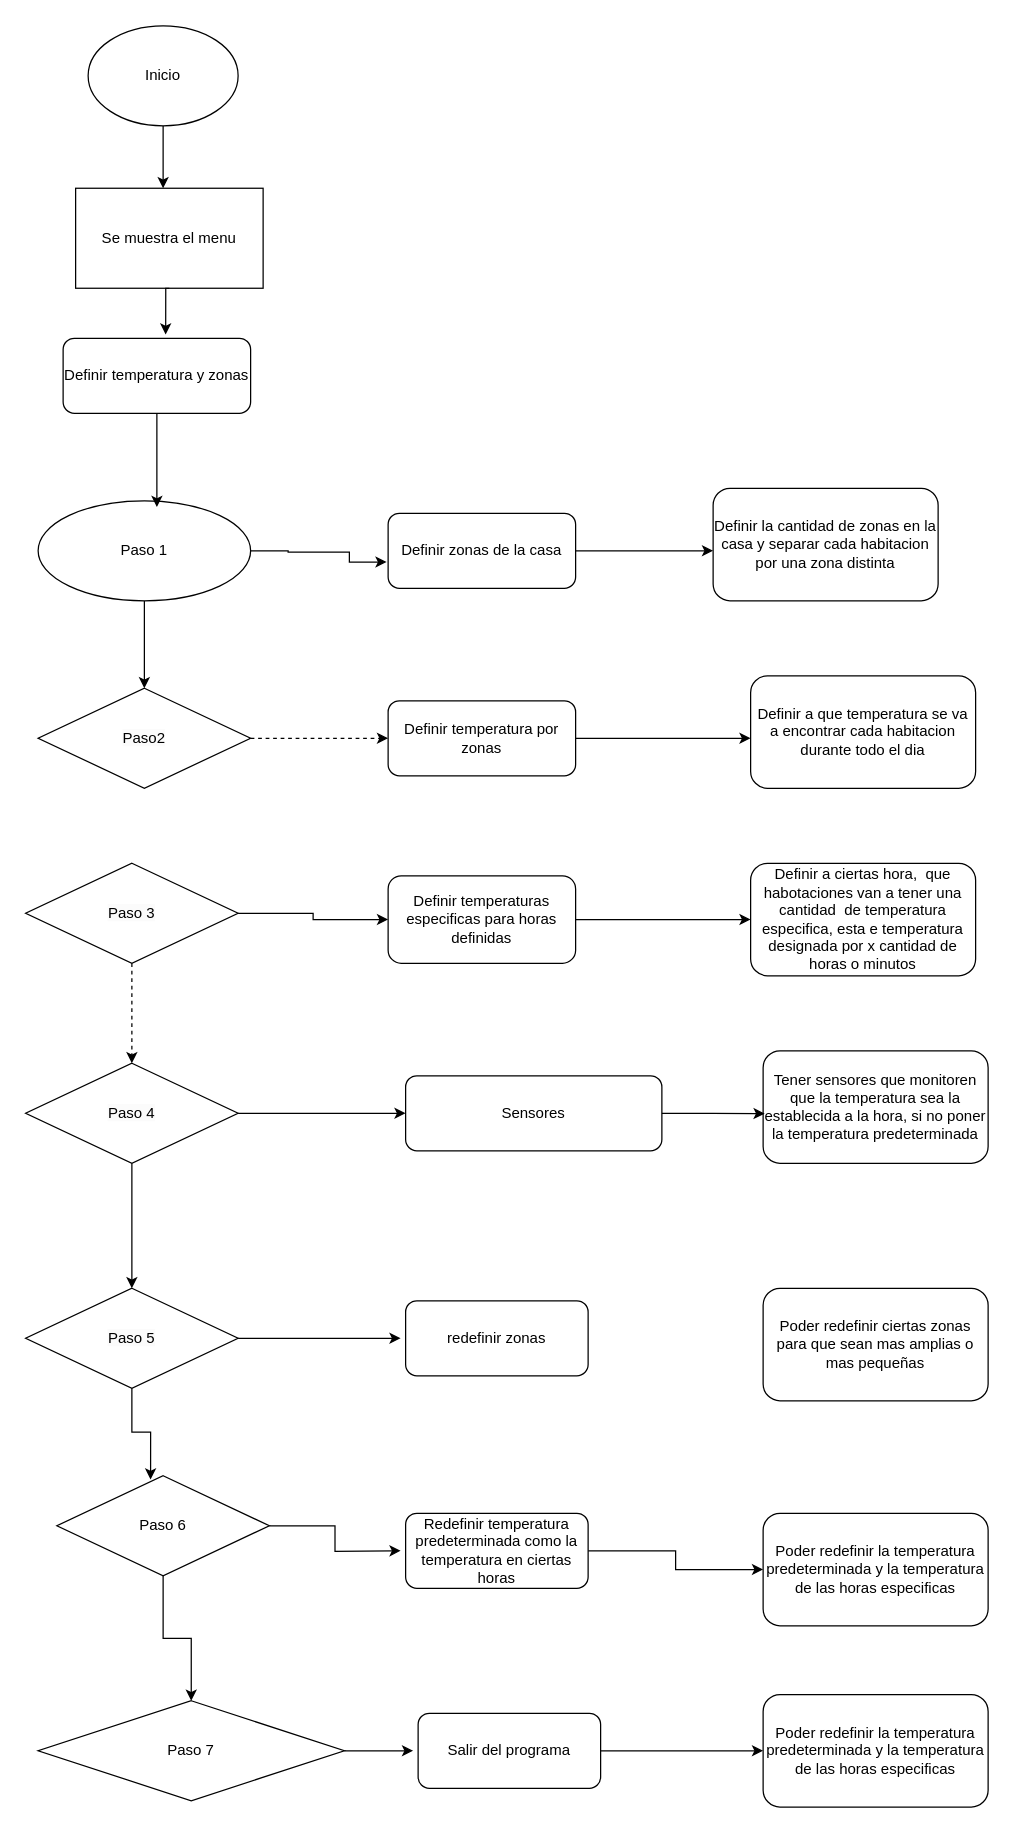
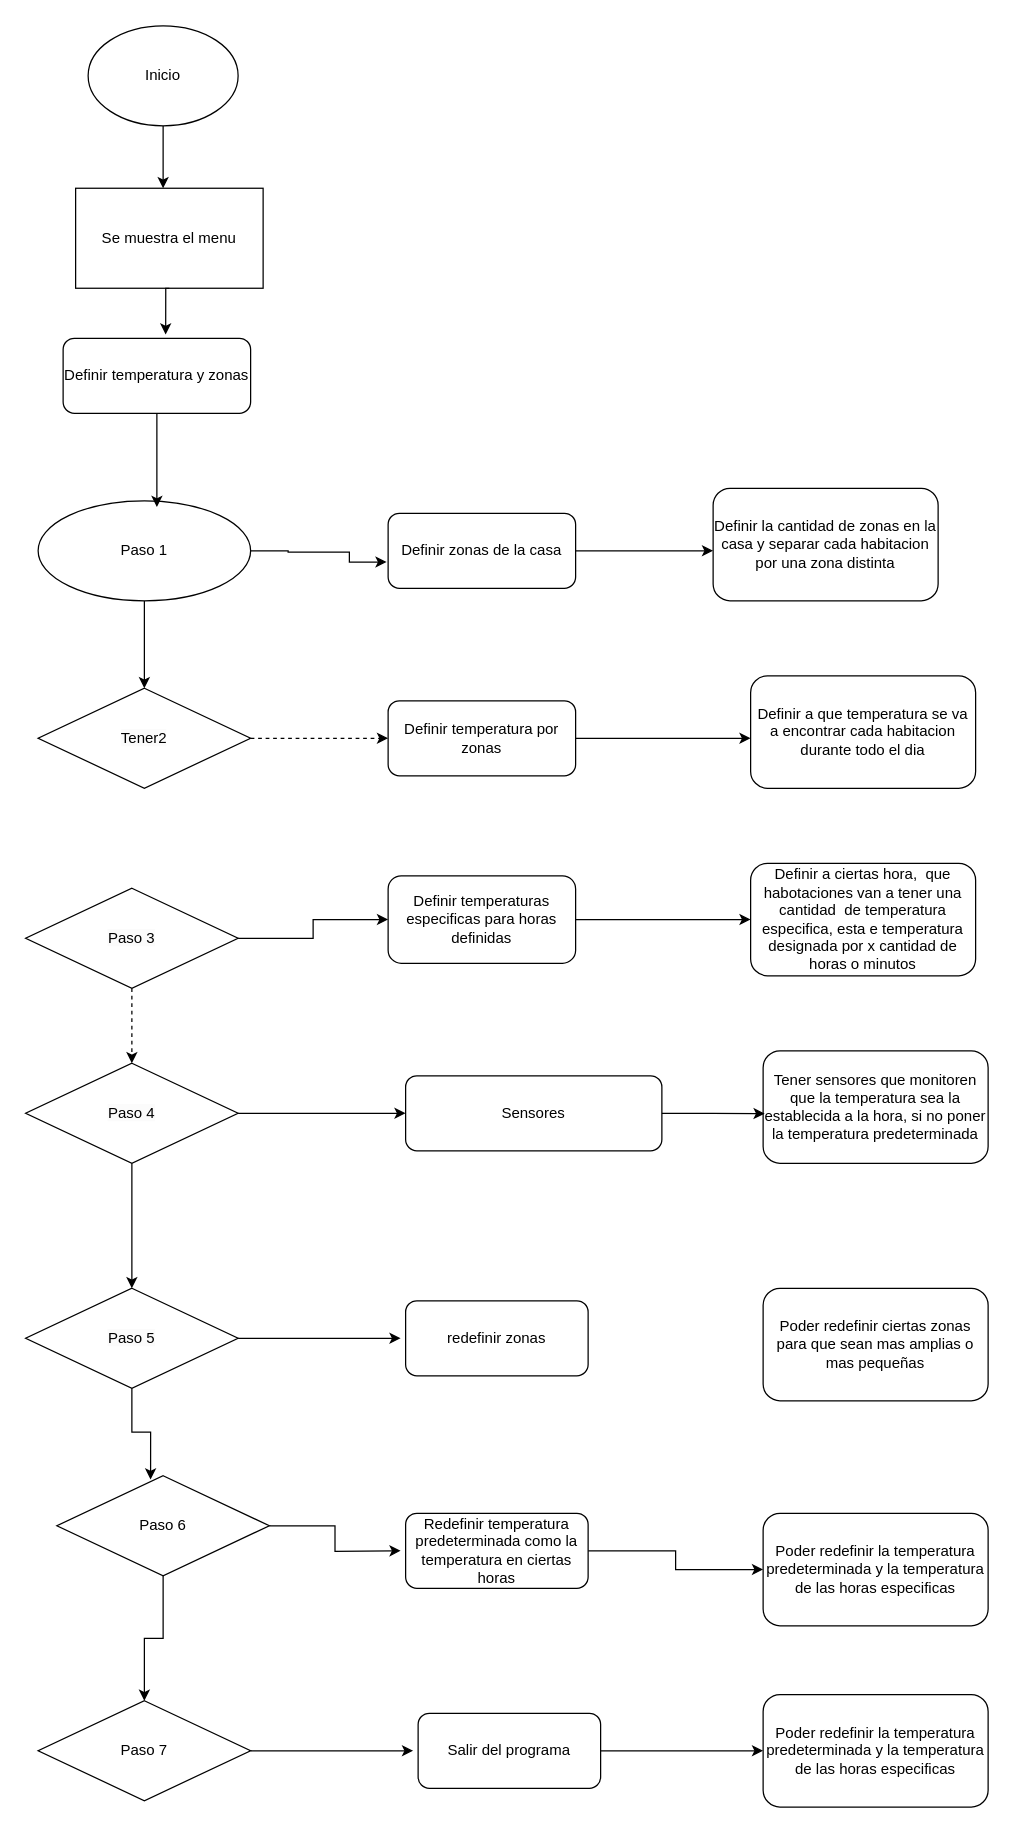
node "Paso2": label "Paso2" -> "Tener2"
node "Paso 3": moved (132, 913) -> (132, 938)
node "Paso 7": size 306x100 -> 213x100
